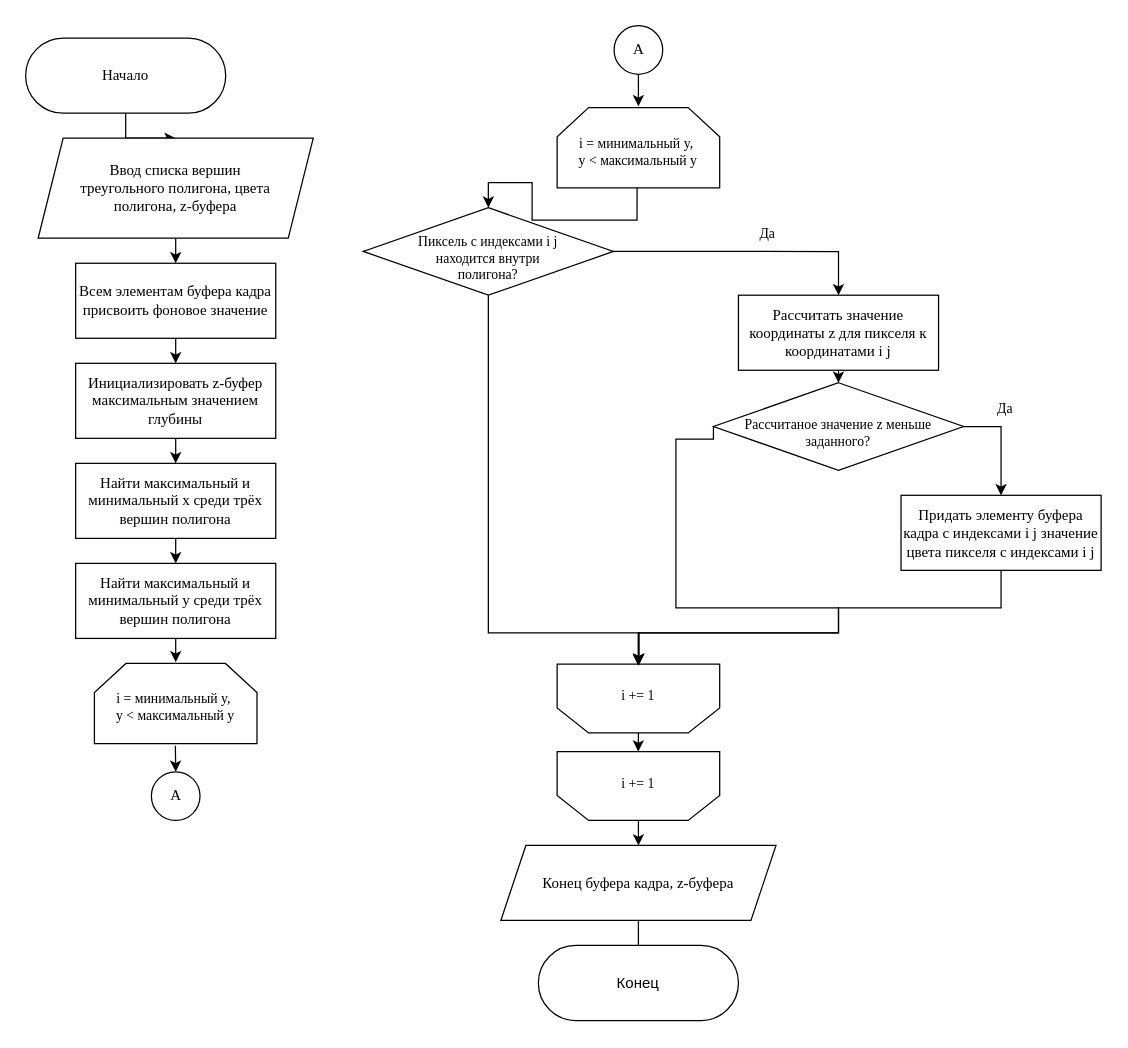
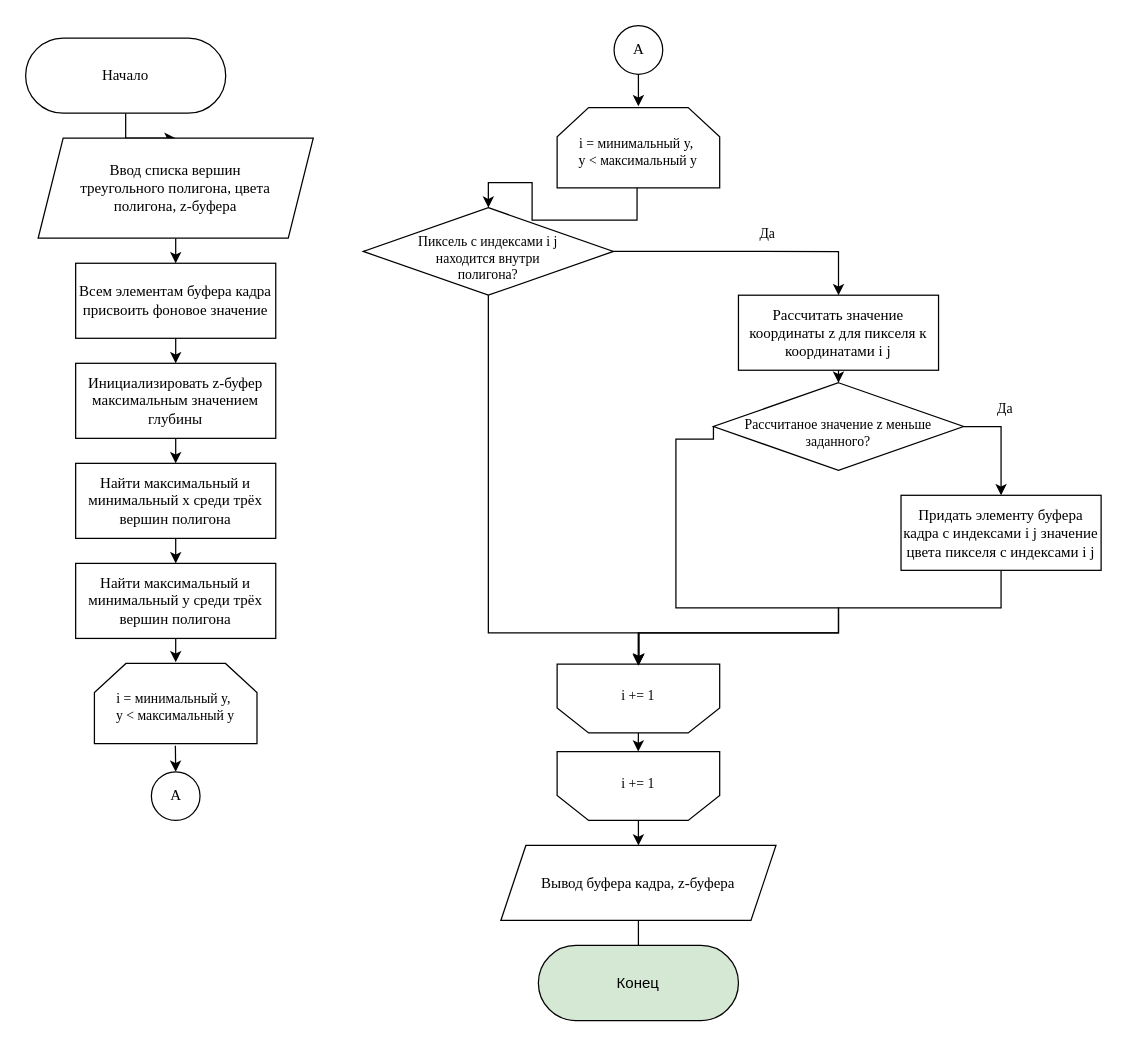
node "Конец буфера кадра, z-буфера": label "Конец буфера кадра, z-буфера" -> "Вывод буфера кадра, z-буфера"
node "Конец": fillcolor #ffffff -> #d5e8d4
